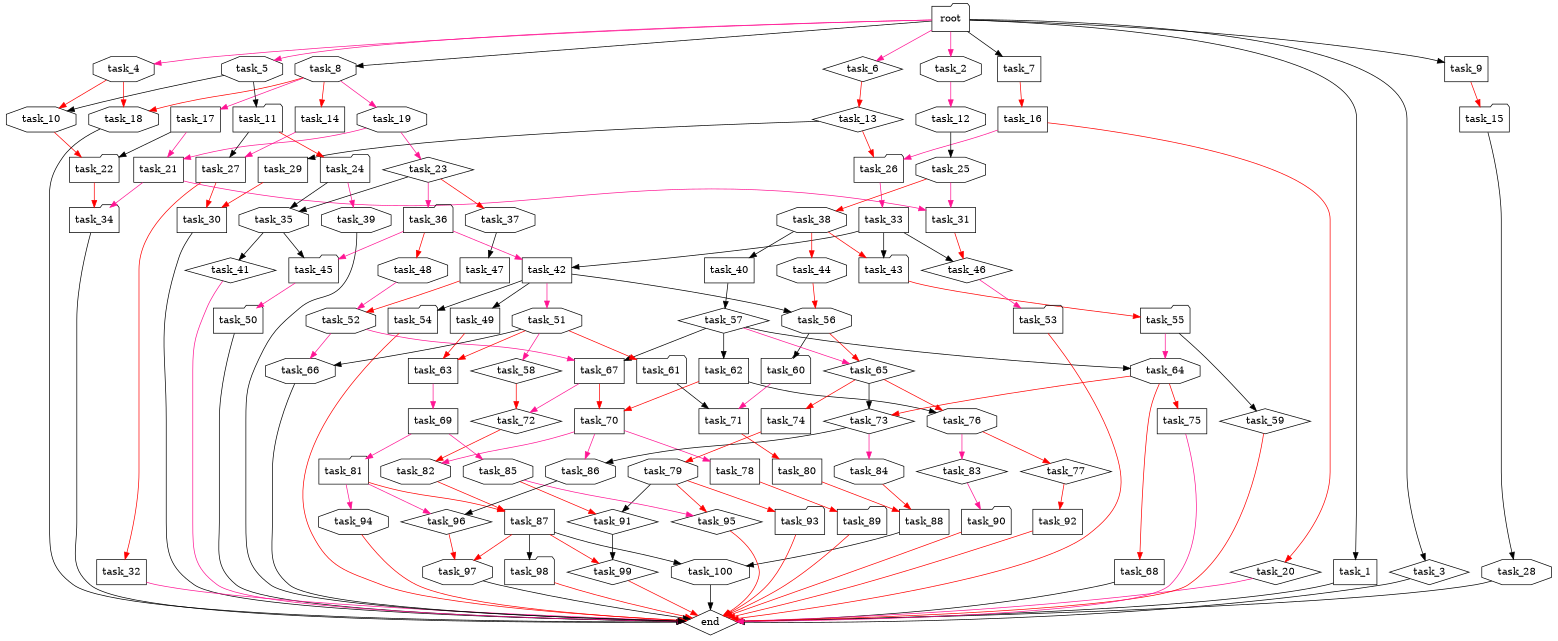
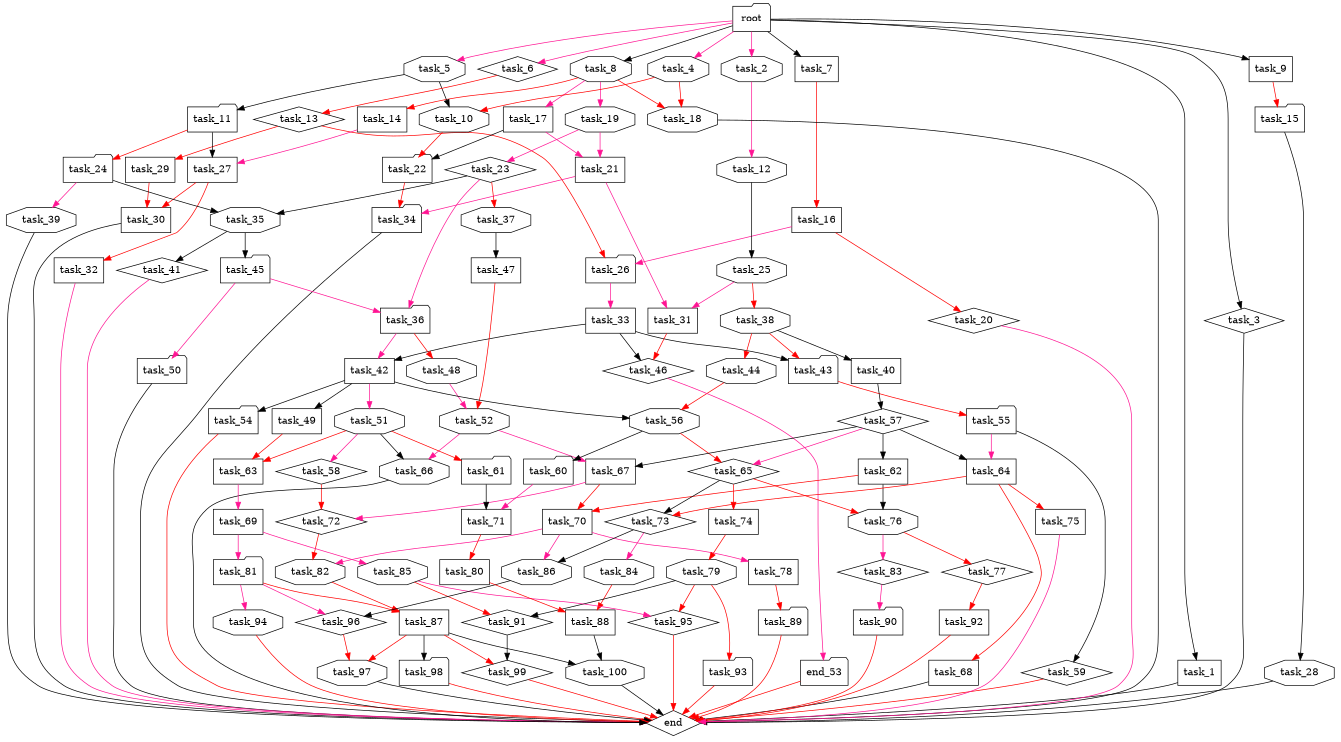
edge "task_13" -> "task_29": color black -> red
edge "task_36" -> "task_45": reversed
node "task_53": label "task_53" -> "end_53"
node "task_64": shape octagon -> box
